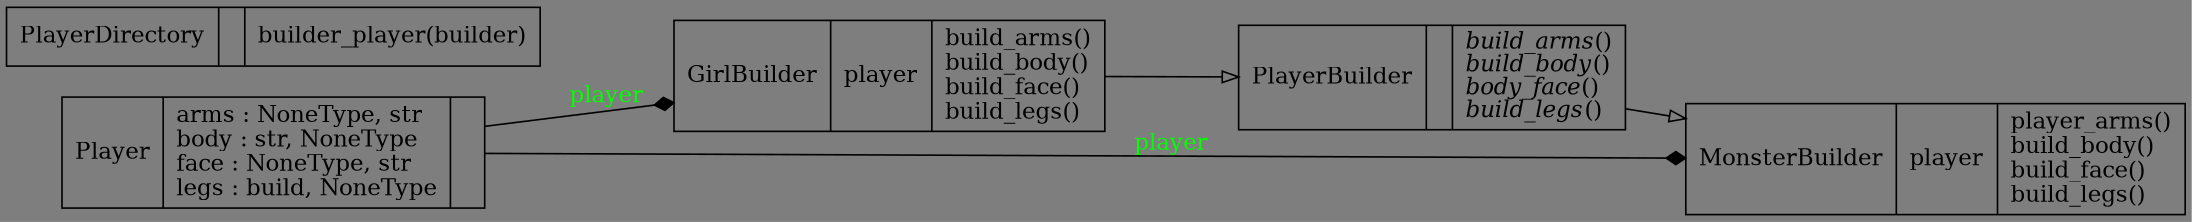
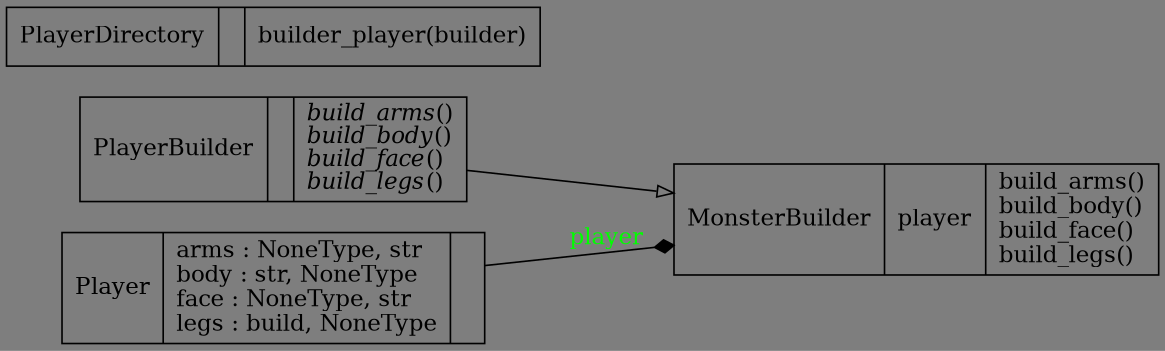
node "GirlBuilder": removed
node "PlayerBuilder": text "body_face" -> "build_face"
node "MonsterBuilder": text "player_arms()" -> "build_arms()"
